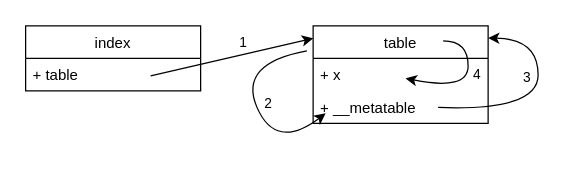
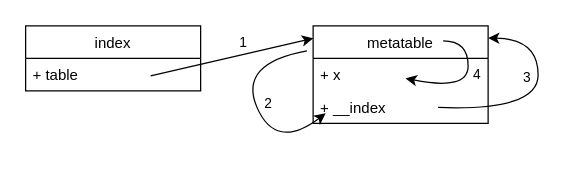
node "table": label "table" -> "metatable"
node "+ __metatable": label "+ __metatable" -> "+ __index"
